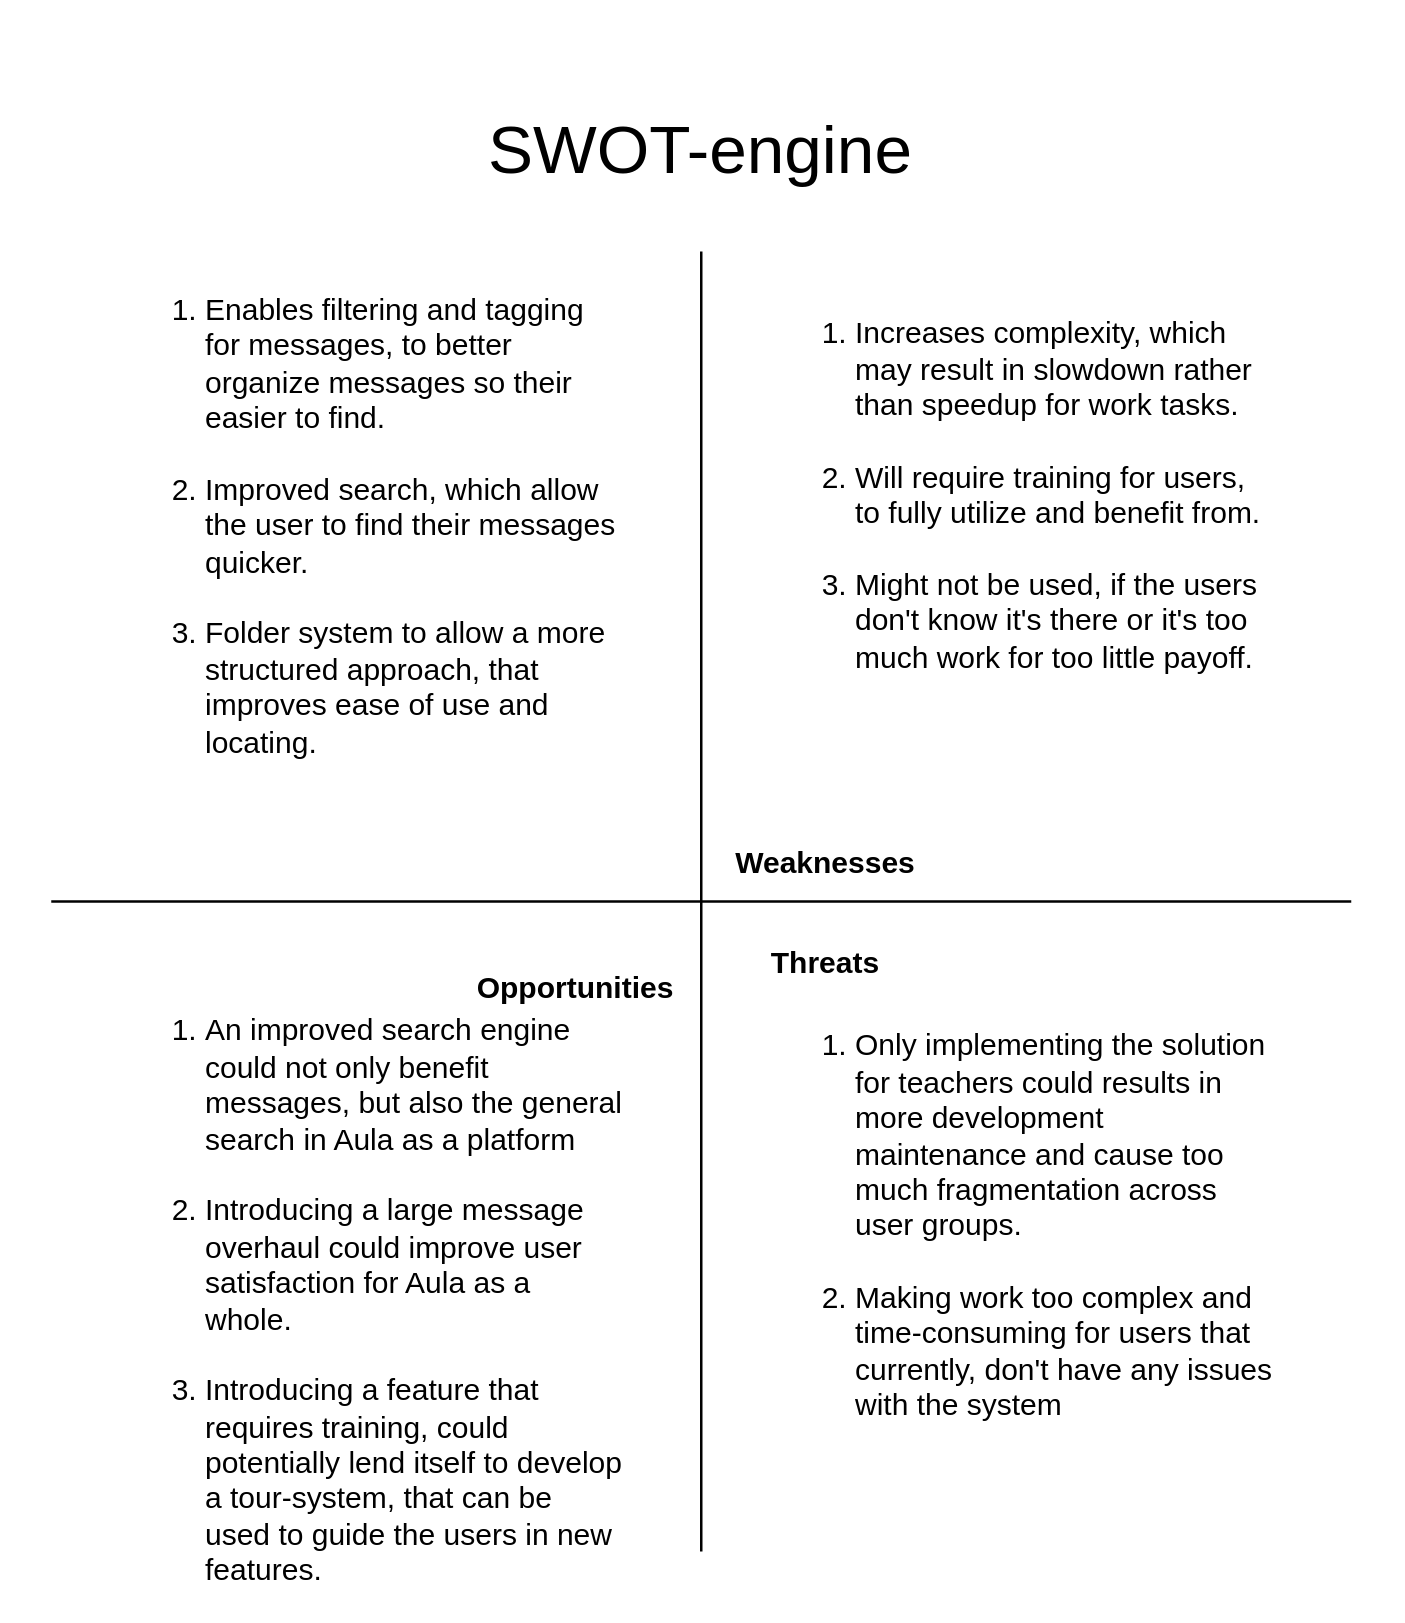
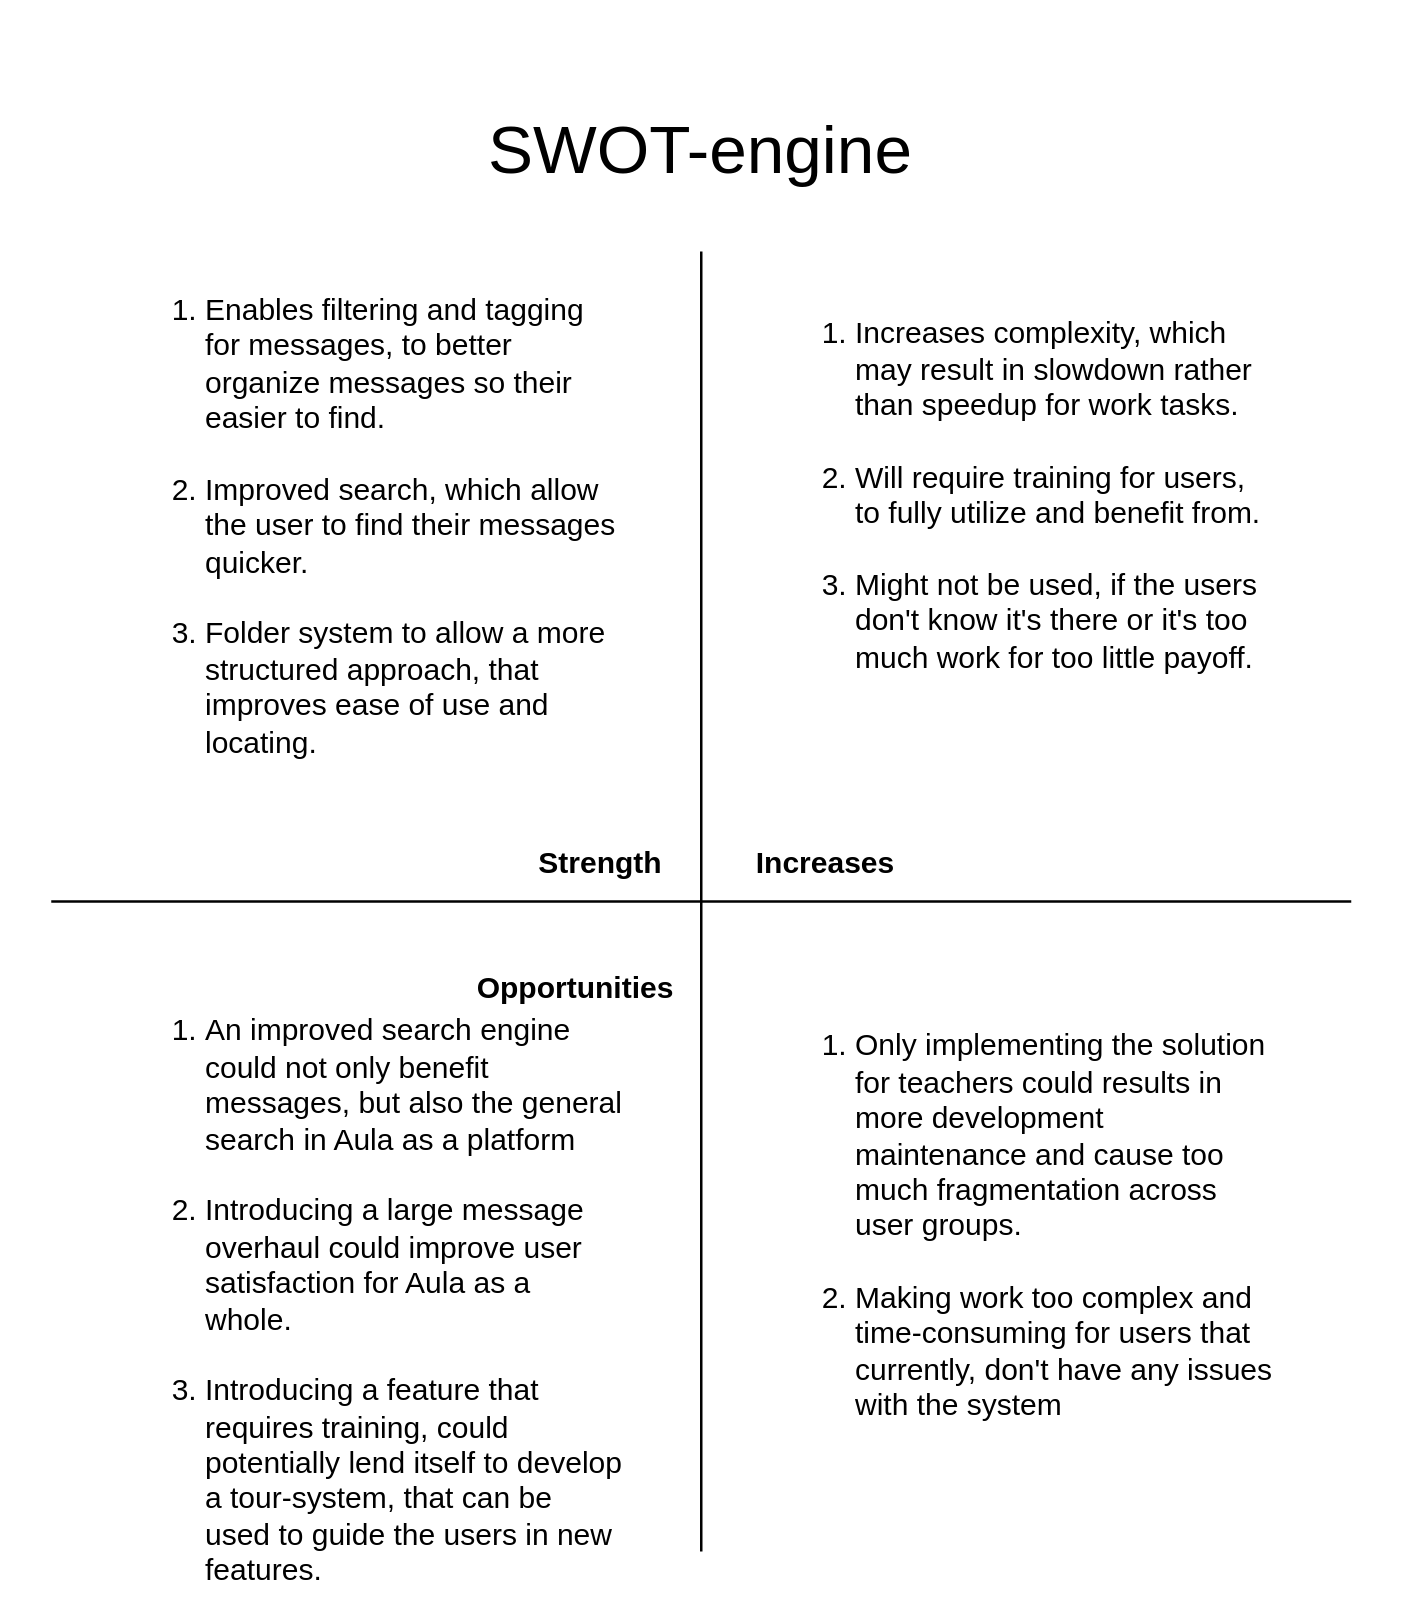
node "Strength": added
node "Weaknesses": label "Weaknesses" -> "Increases"
node "Threats": removed
